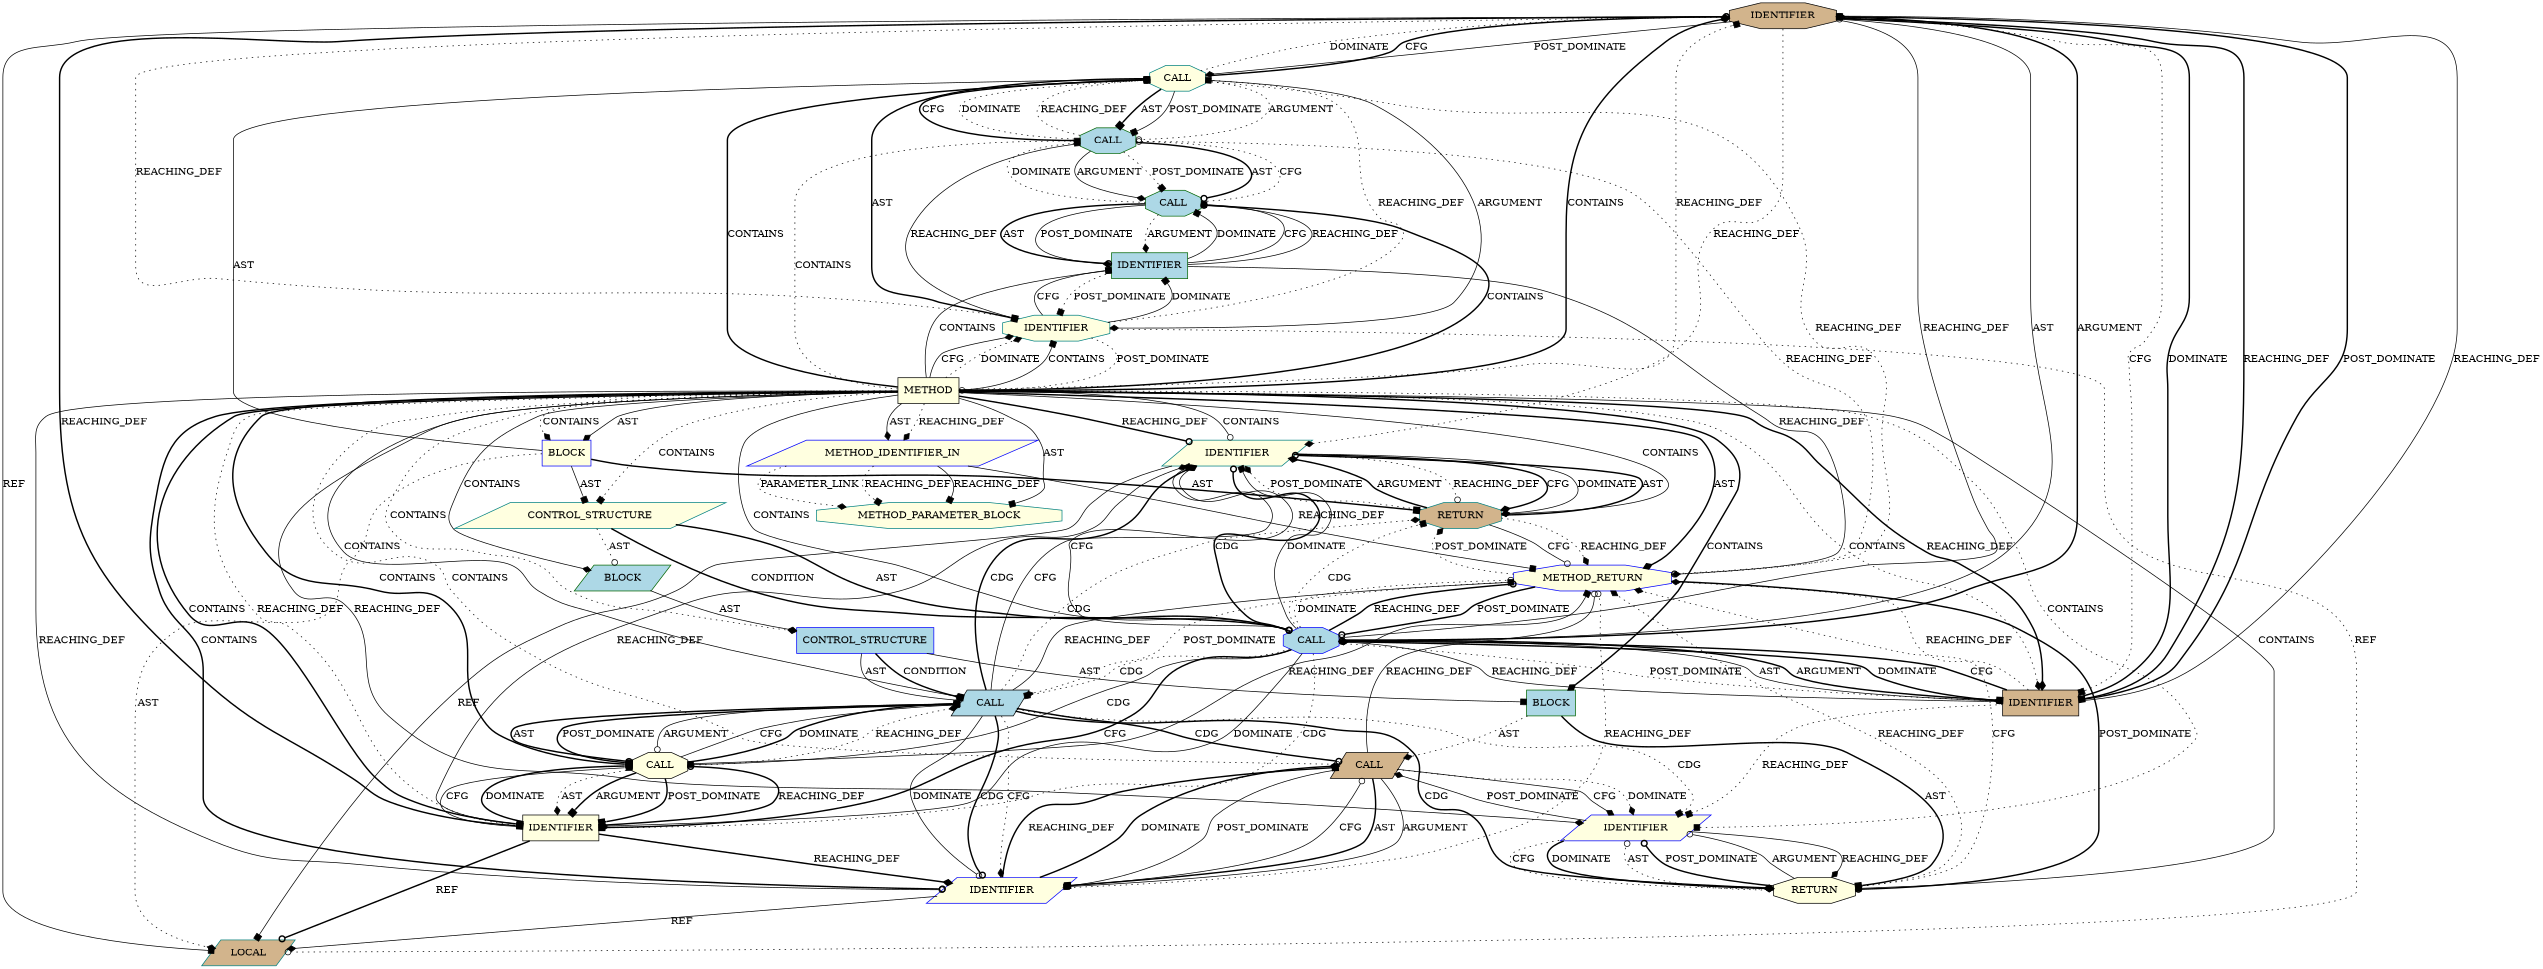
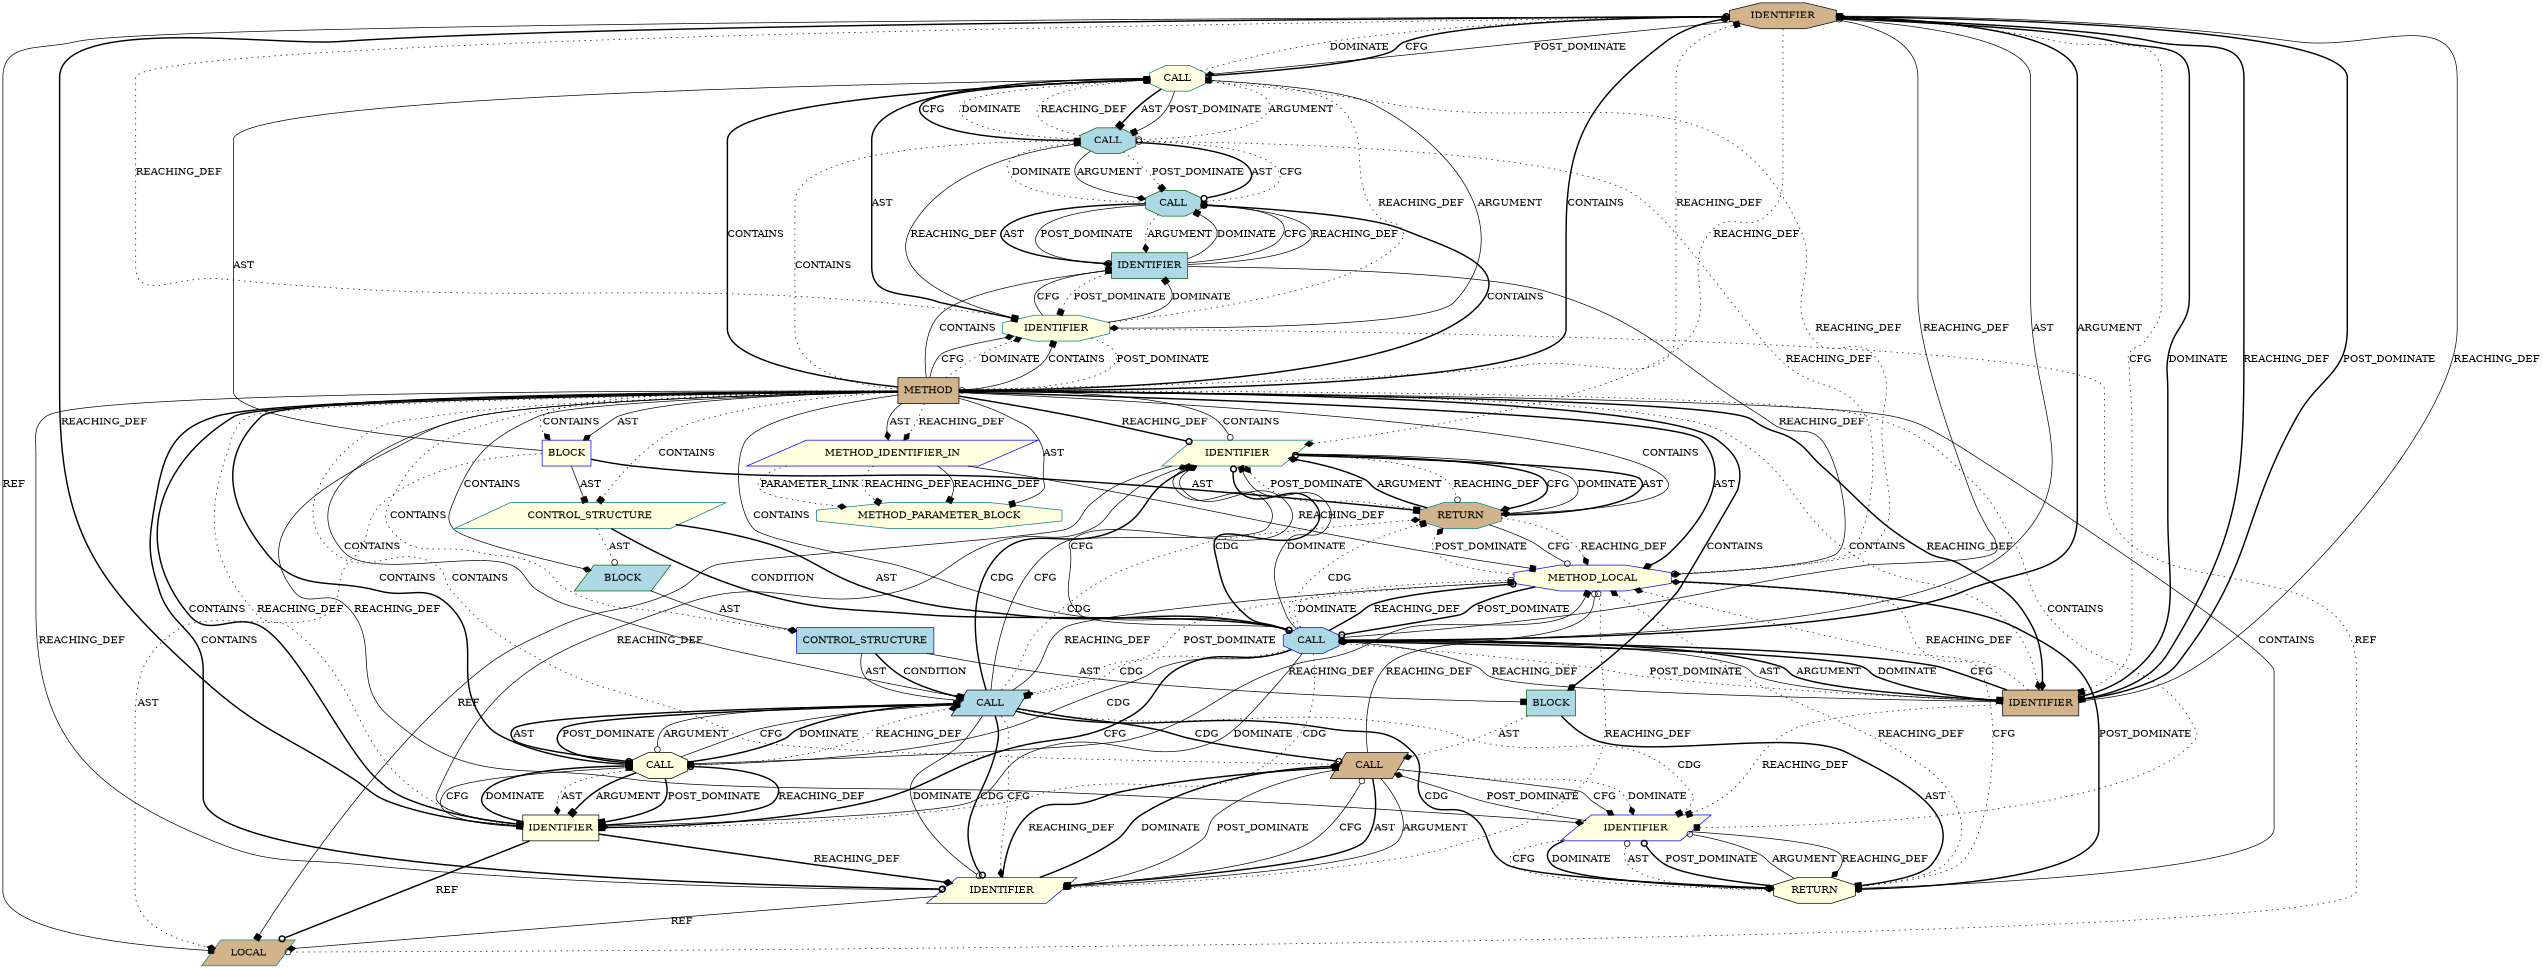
node "METHOD": fillcolor lightyellow -> tan
node "METHOD_RETURN": label "METHOD_RETURN" -> "METHOD_LOCAL"
